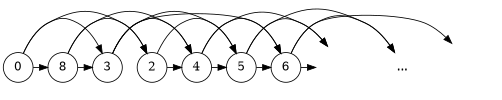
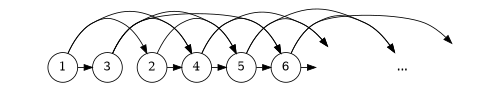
node "0": removed
node "8": label "8" -> "1"
